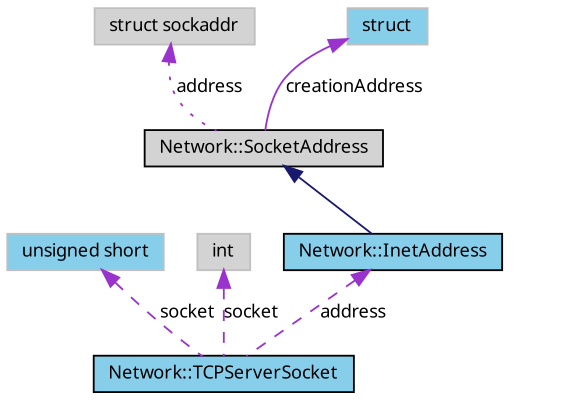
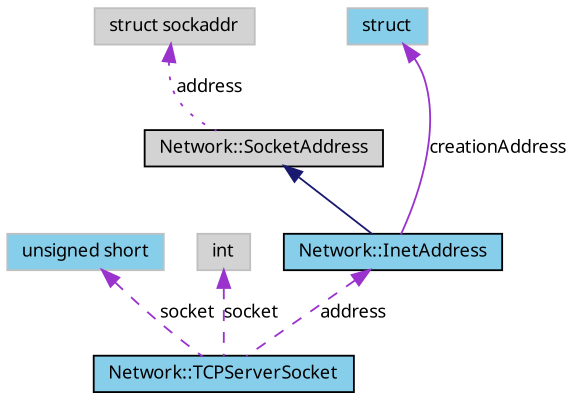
edge "Network::SocketAddress" -> "struct": now "Network::InetAddress" -> "struct"
